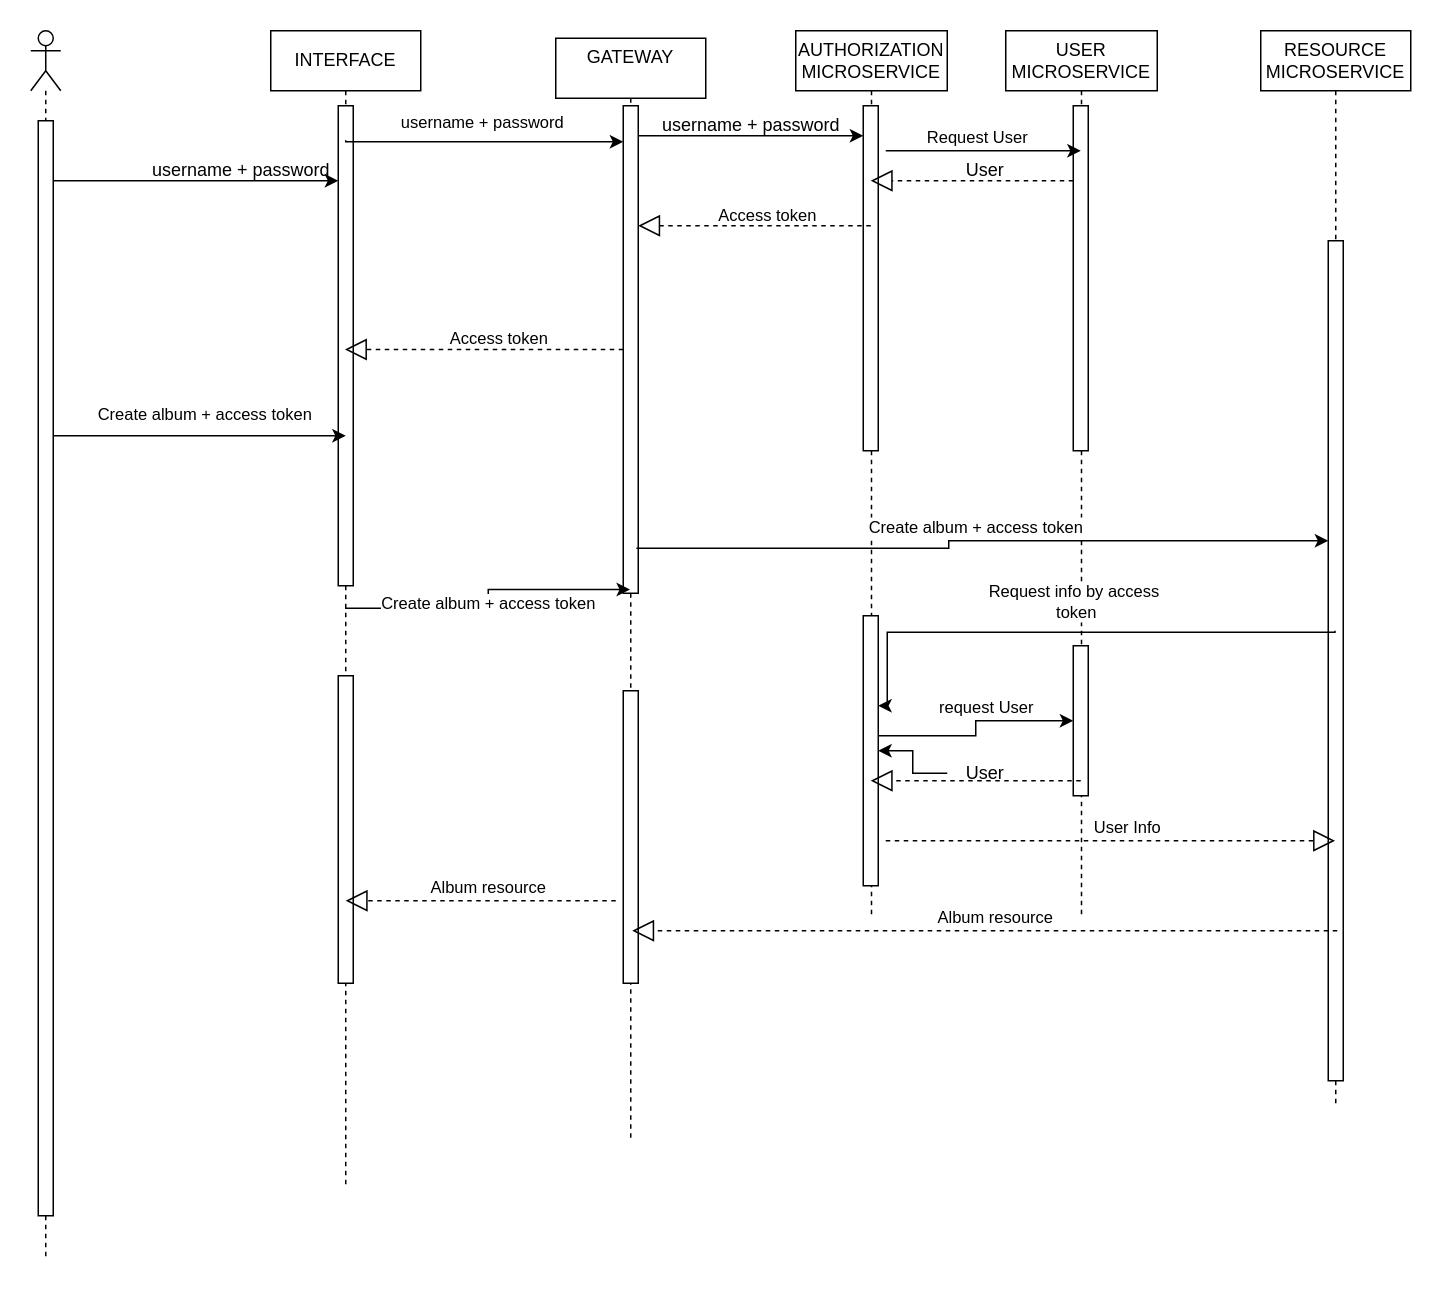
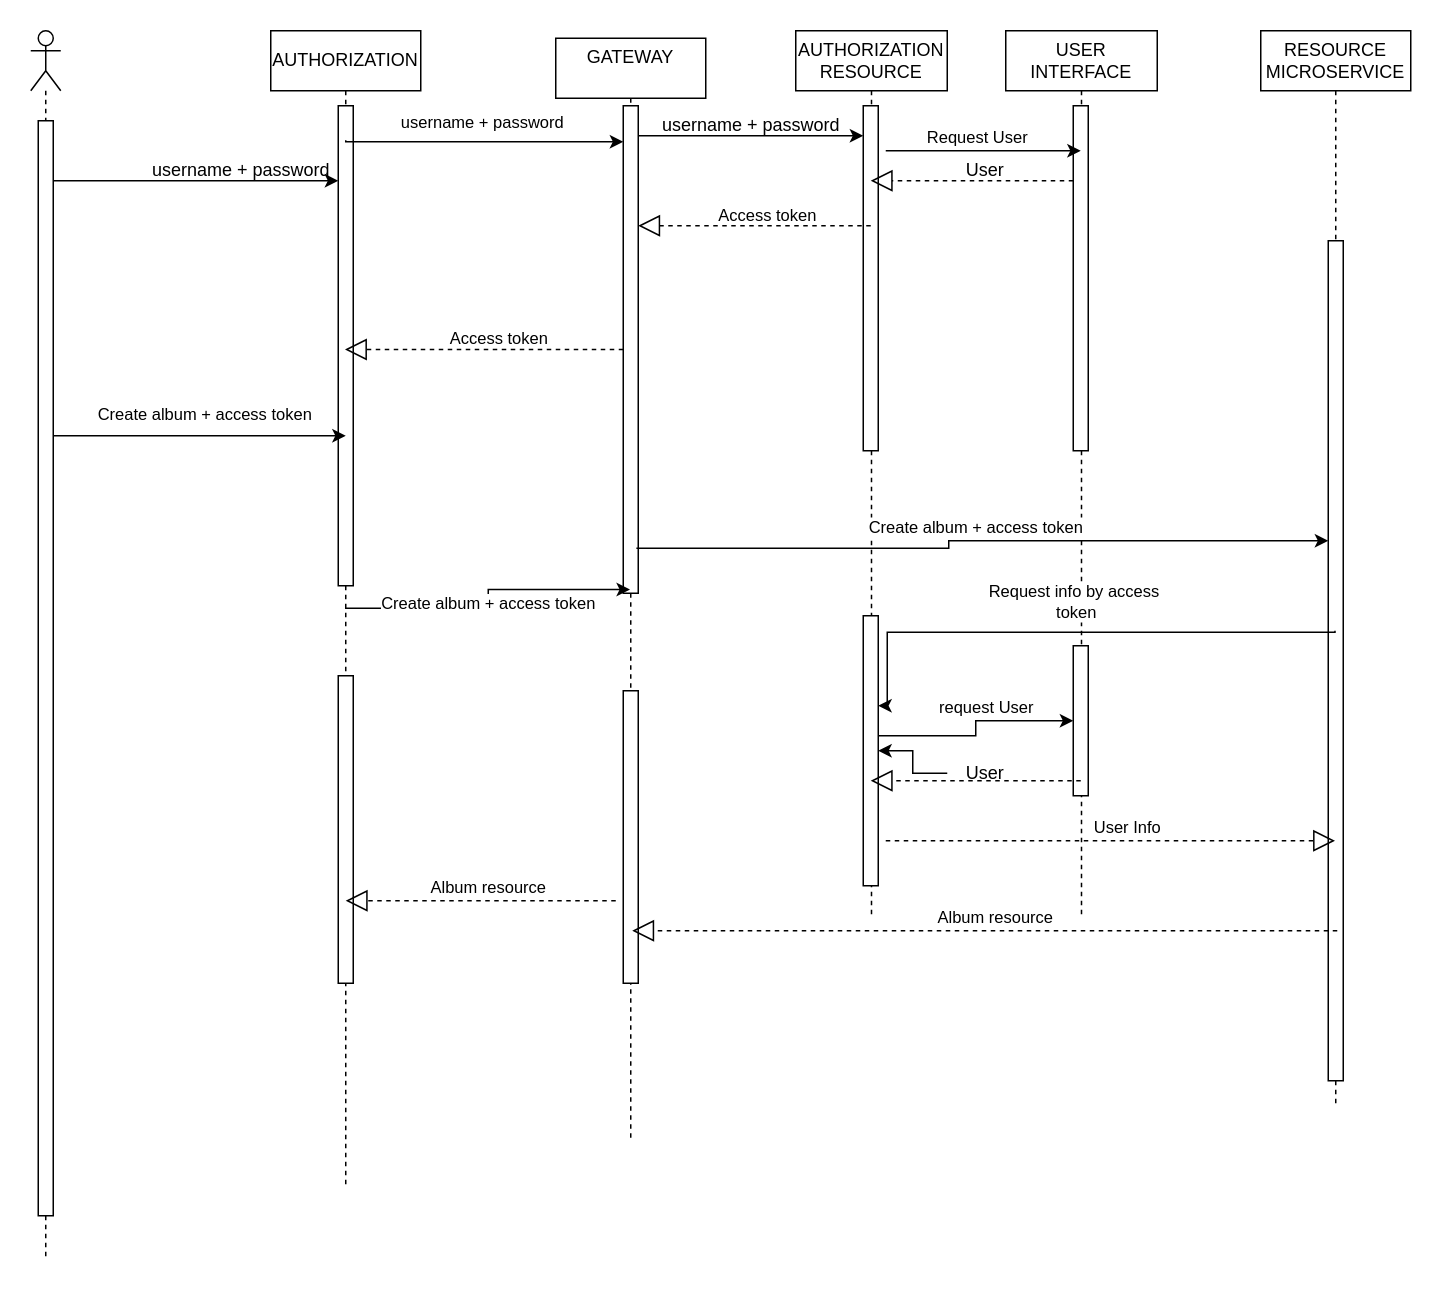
node "INTERFACE": label "INTERFACE" -> "AUTHORIZATION"
node "AUTHORIZATION MICROSERVICE": label "AUTHORIZATION MICROSERVICE" -> "AUTHORIZATION RESOURCE"
node "USER MICROSERVICE": label "USER MICROSERVICE" -> "USER INTERFACE"
